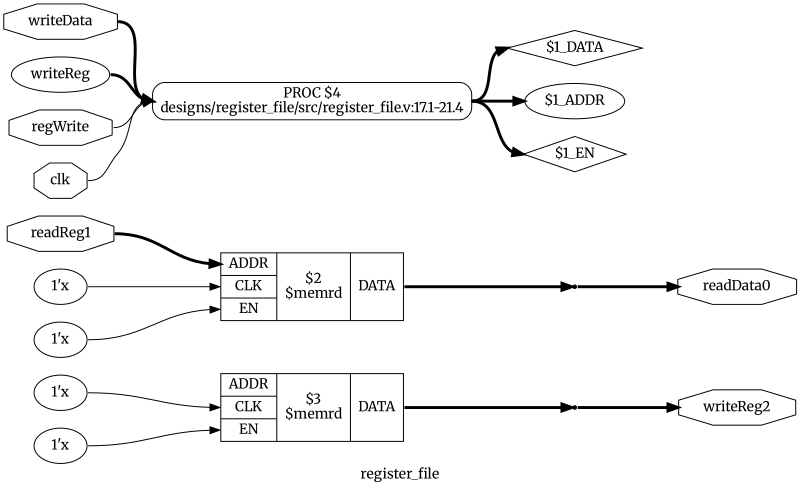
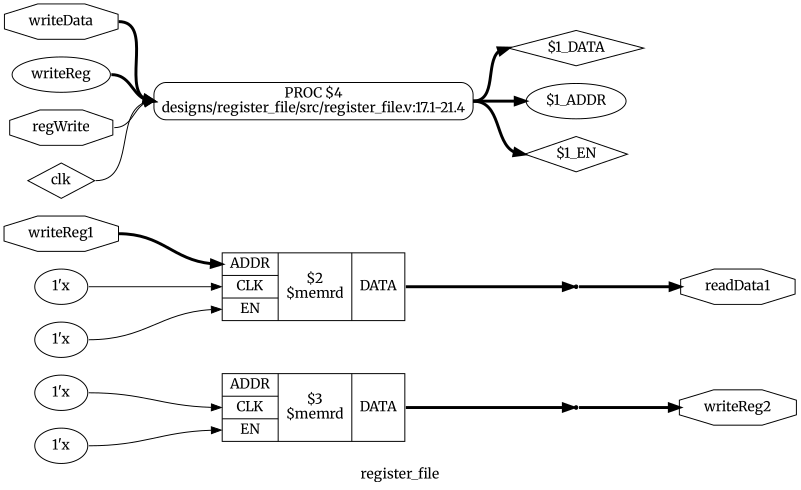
node "clk": shape octagon -> diamond
node "readReg1": label "readReg1" -> "writeReg1"
node "readData0": label "readData0" -> "readData1"
